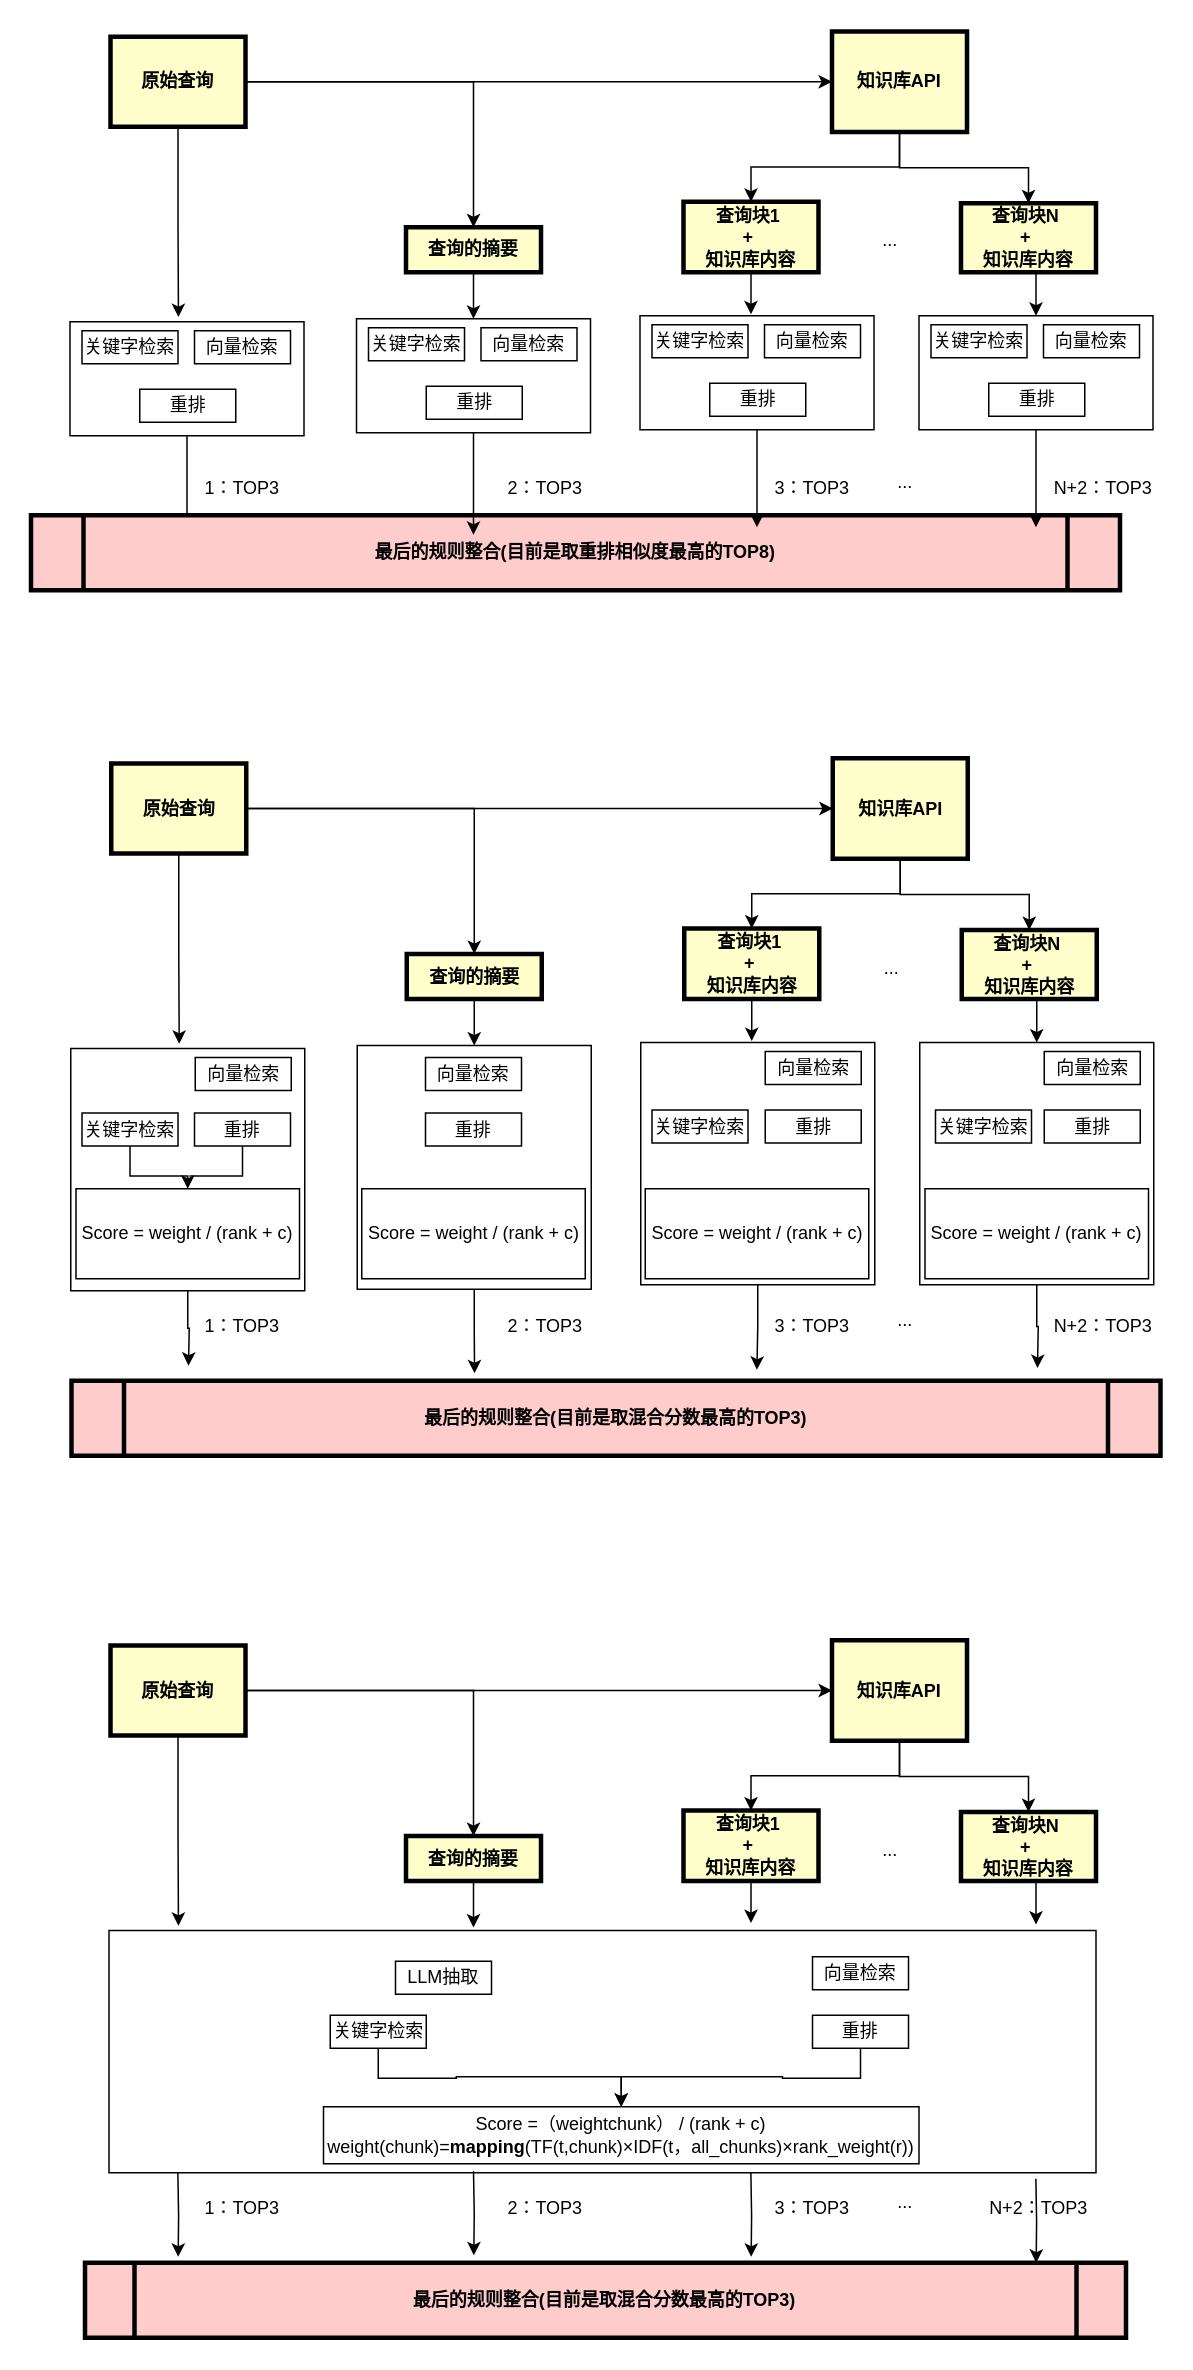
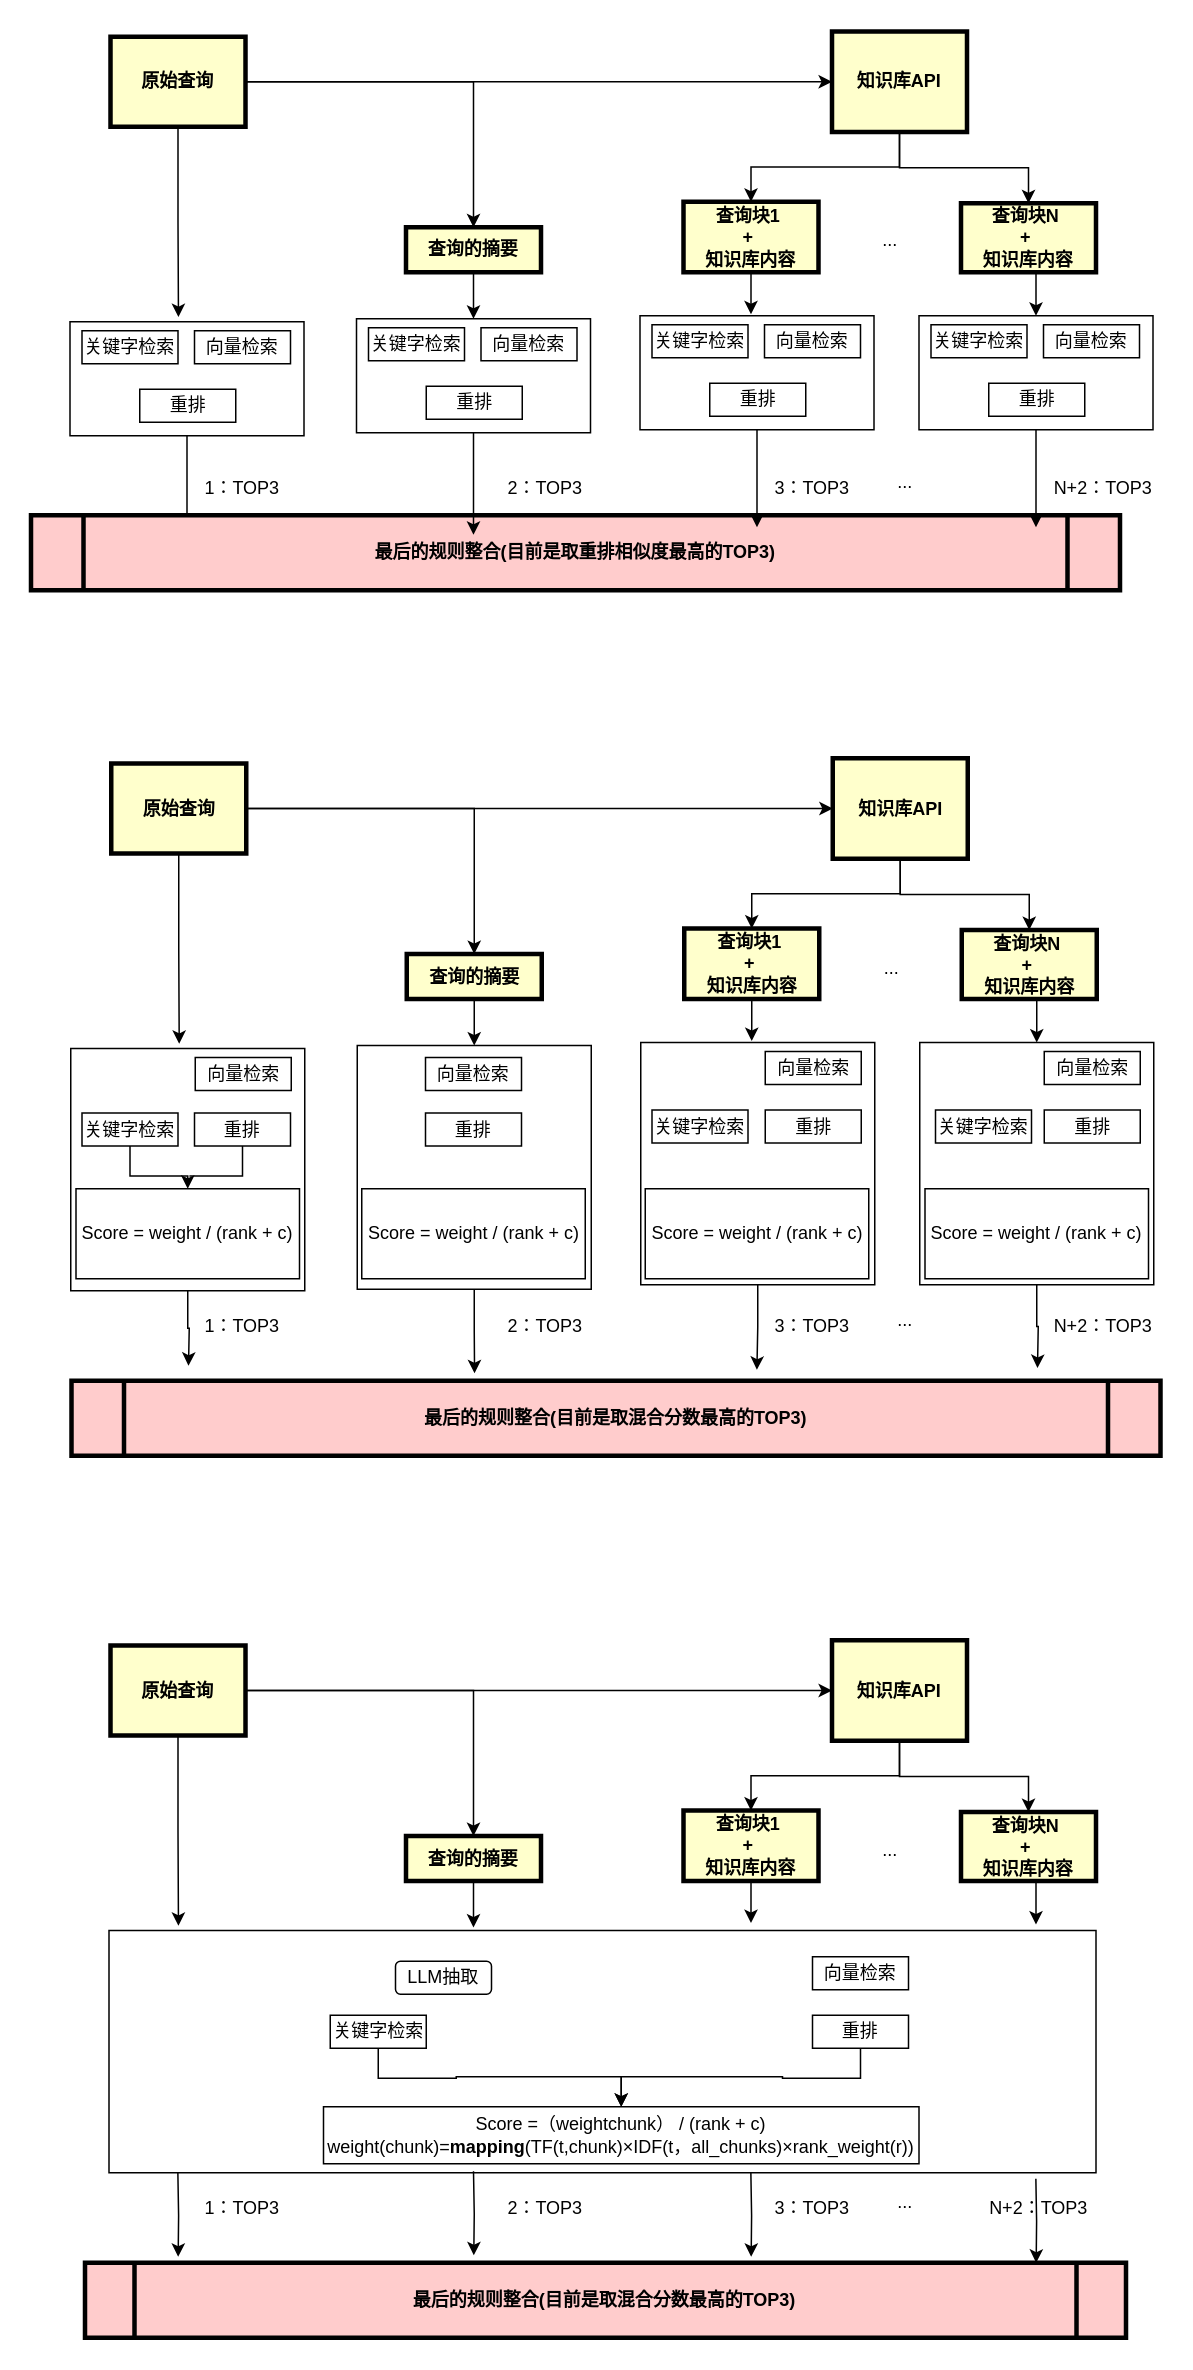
node "最后的规则整合(目前是取重排相似度最高的TOP8)": label "最后的规则整合(目前是取重排相似度最高的TOP8)" -> "最后的规则整合(目前是取重排相似度最高的TOP3)"
node "LLM抽取": shape rectangle -> rounded rectangle
